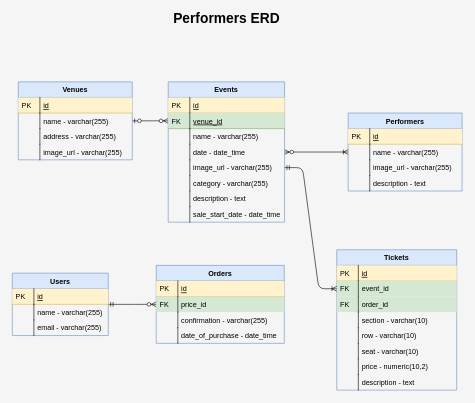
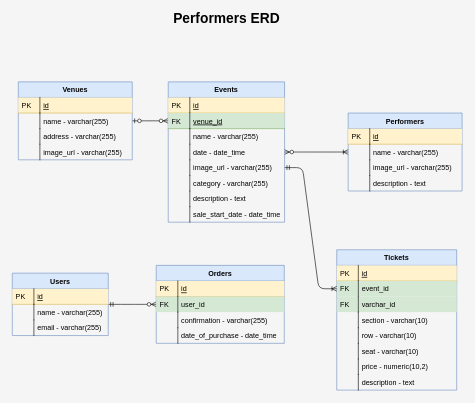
node "price_id": label "price_id" -> "user_id"
node "order_id": label "order_id" -> "varchar_id"
